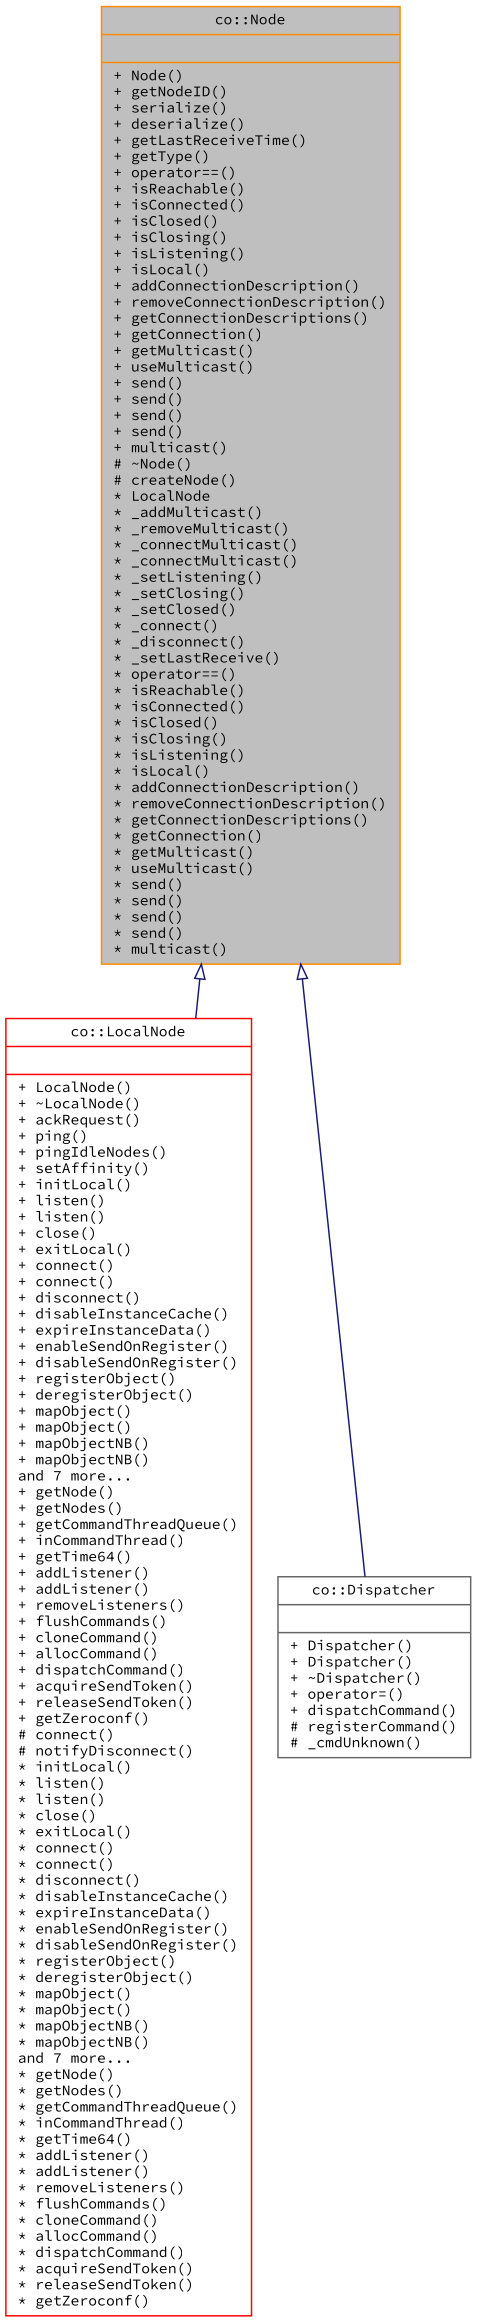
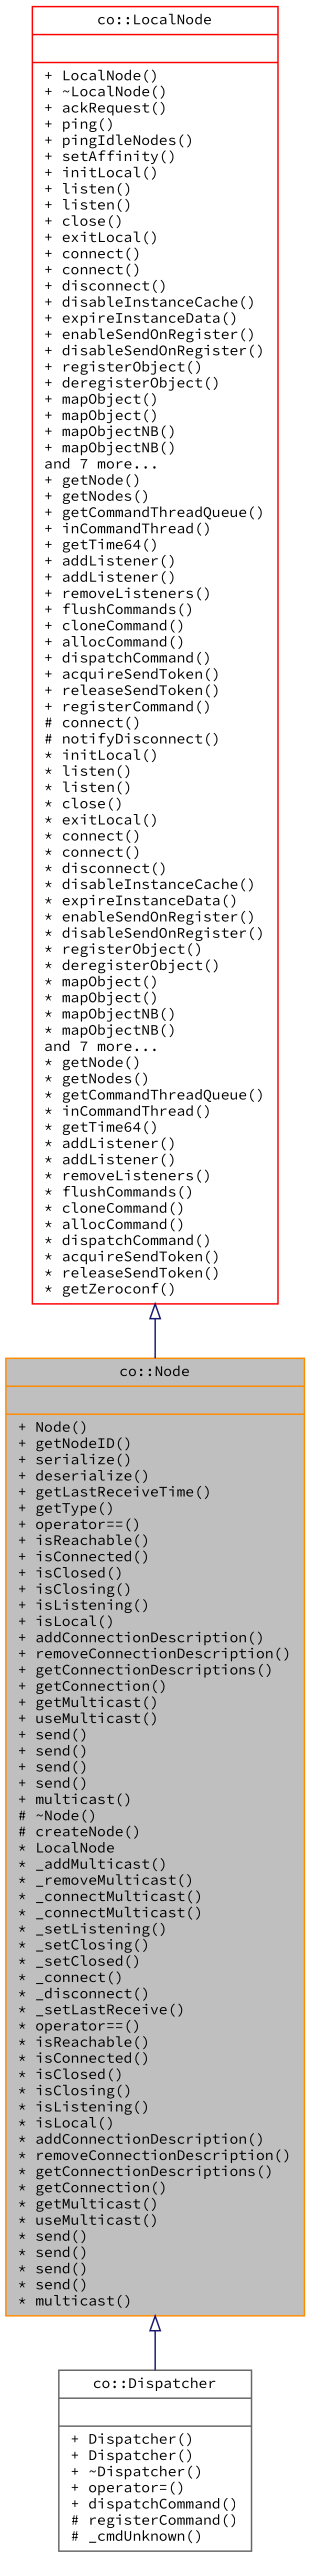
edge "co::LocalNode" -> "co::Node": reversed
node "co::LocalNode": text "+ getZeroconf()" -> "+ registerCommand()"
